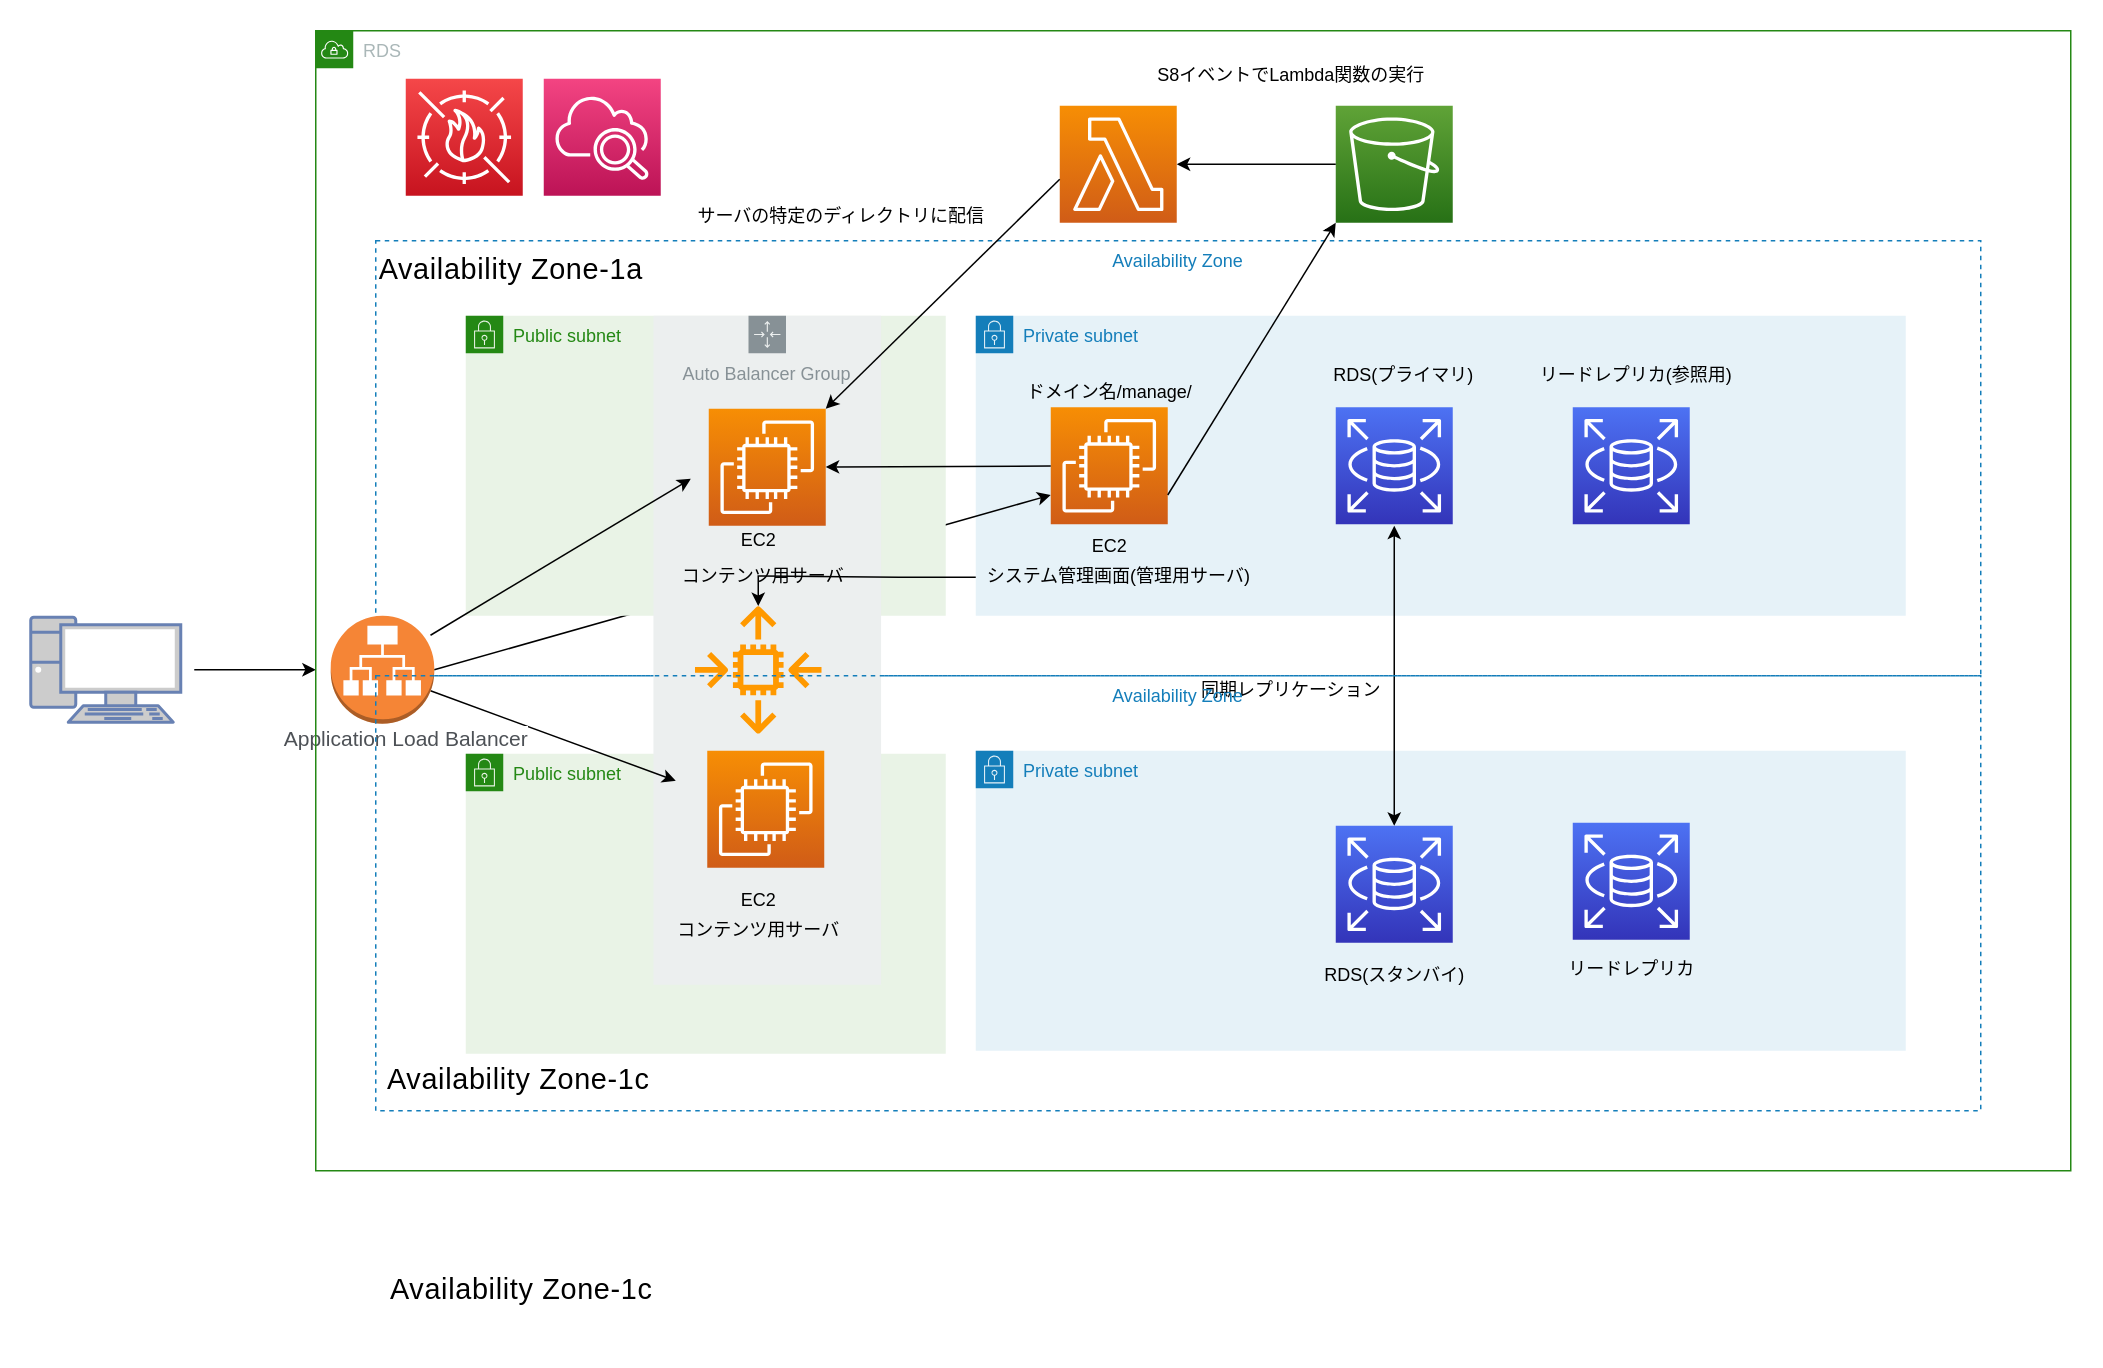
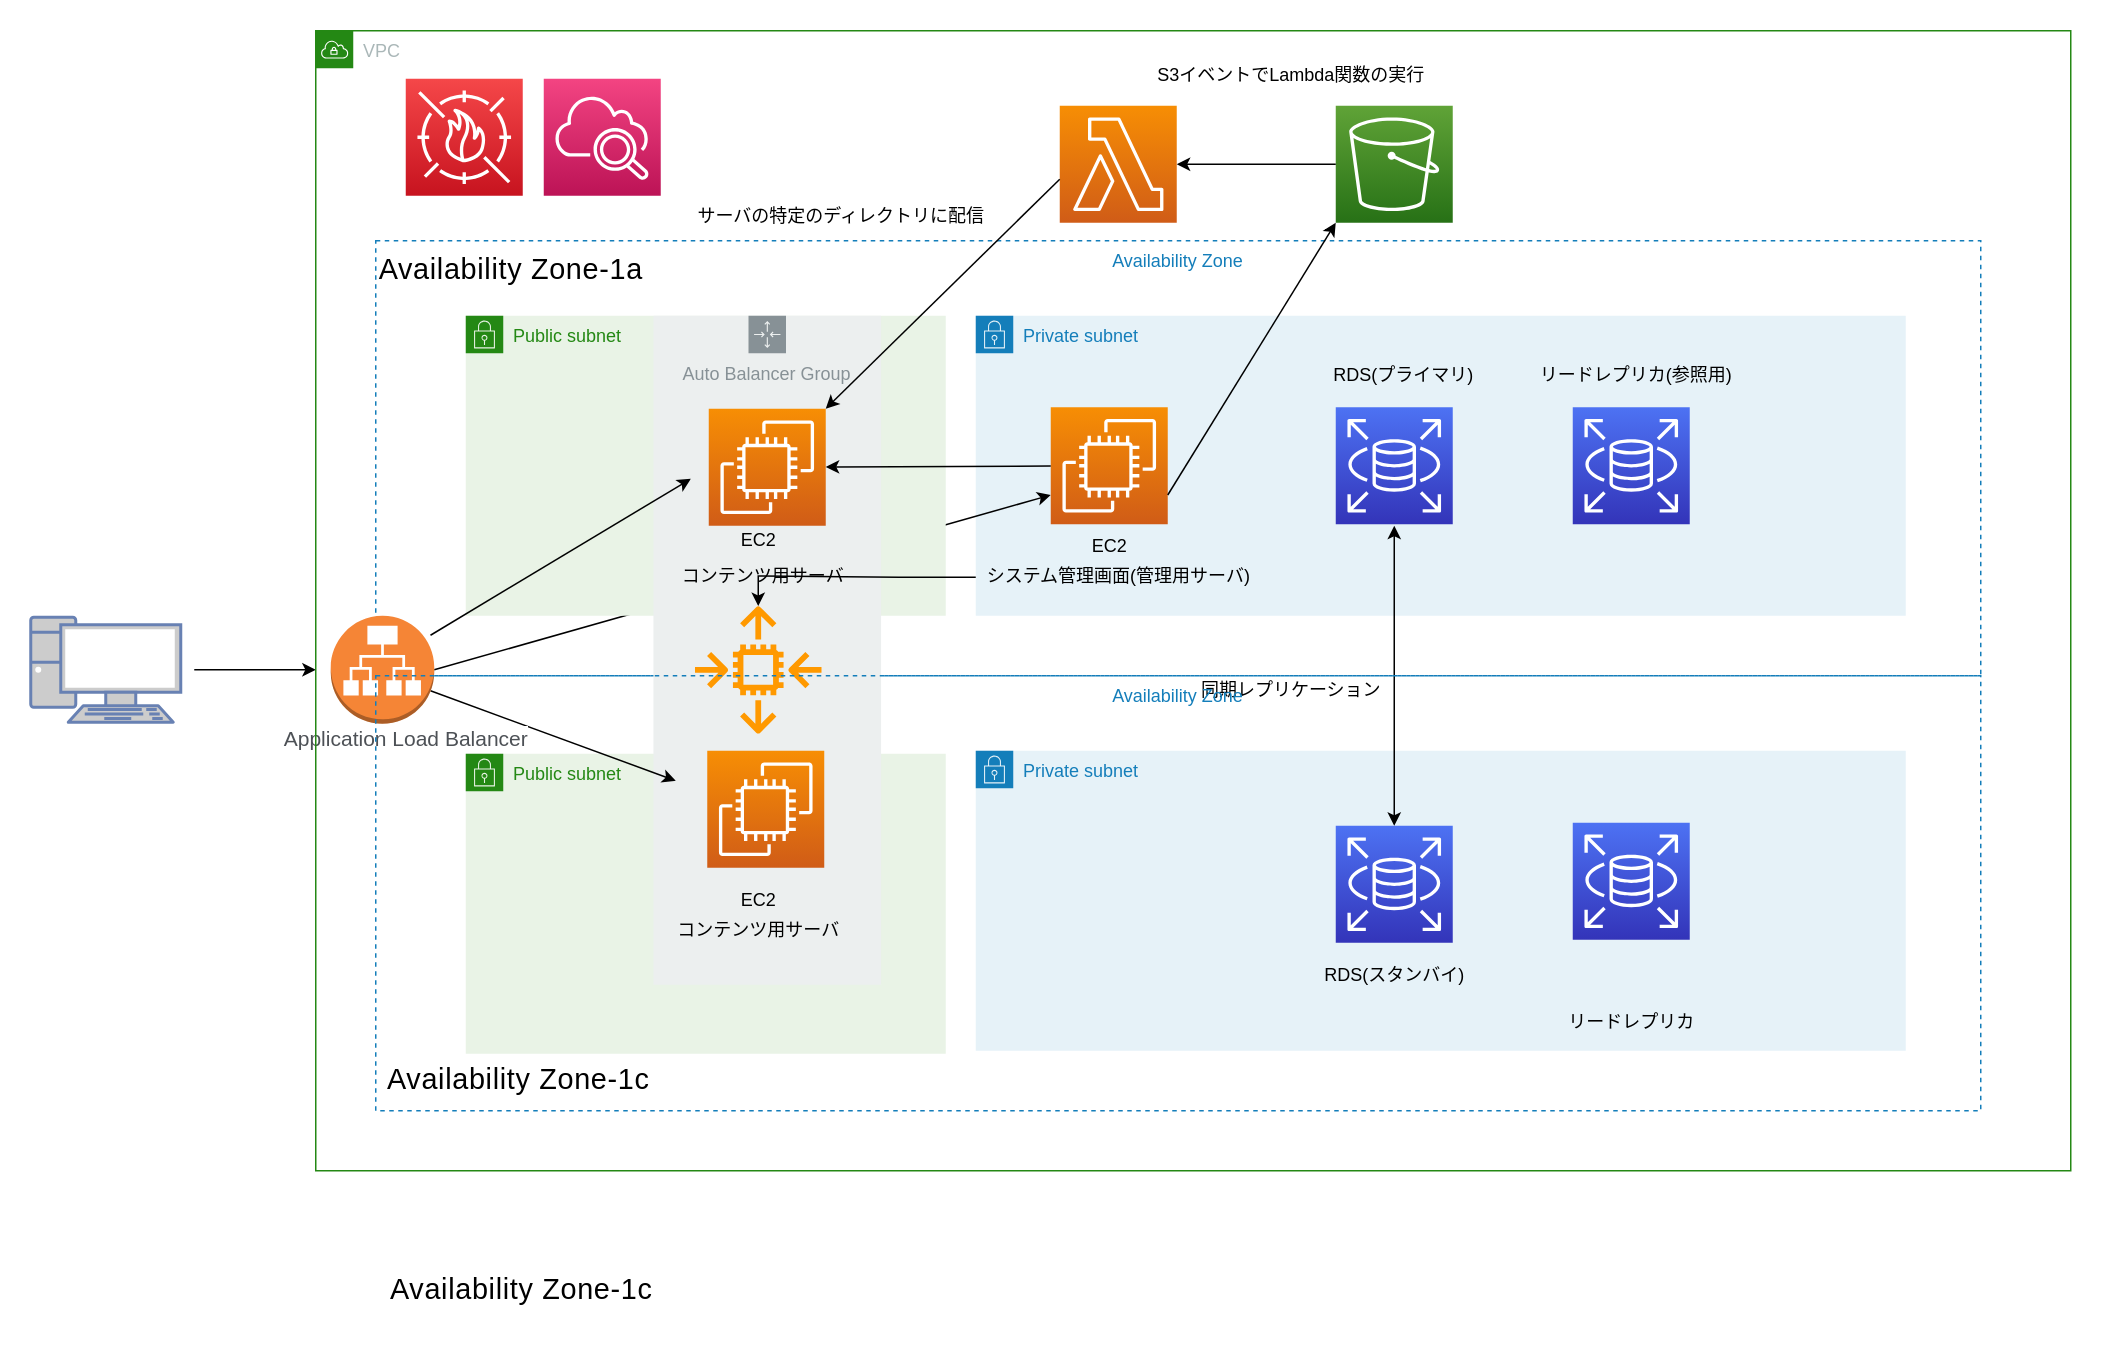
node "RDS": label "RDS" -> "VPC"
node "S8イベントでLambda関数の実行": label "S8イベントでLambda関数の実行" -> "S3イベントでLambda関数の実行"
node "ドメイン名/manage/": removed
node "リードレプリカ": moved (1631, 970) -> (1631, 1022)
